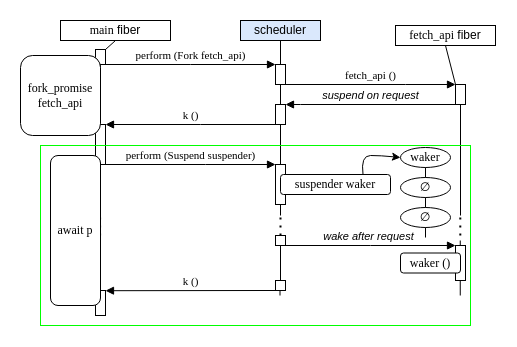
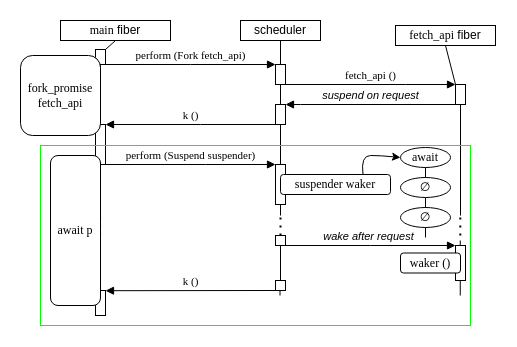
node "scheduler": fillcolor #dae8fc -> #ffffff
node "waker": label "waker" -> "await"
